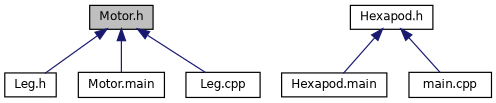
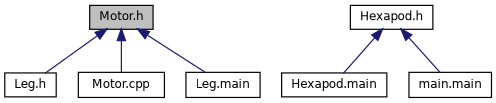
node "Motor.main": label "Motor.main" -> "Motor.cpp"
node "Leg.cpp": label "Leg.cpp" -> "Leg.main"
node "main.cpp": label "main.cpp" -> "main.main"
